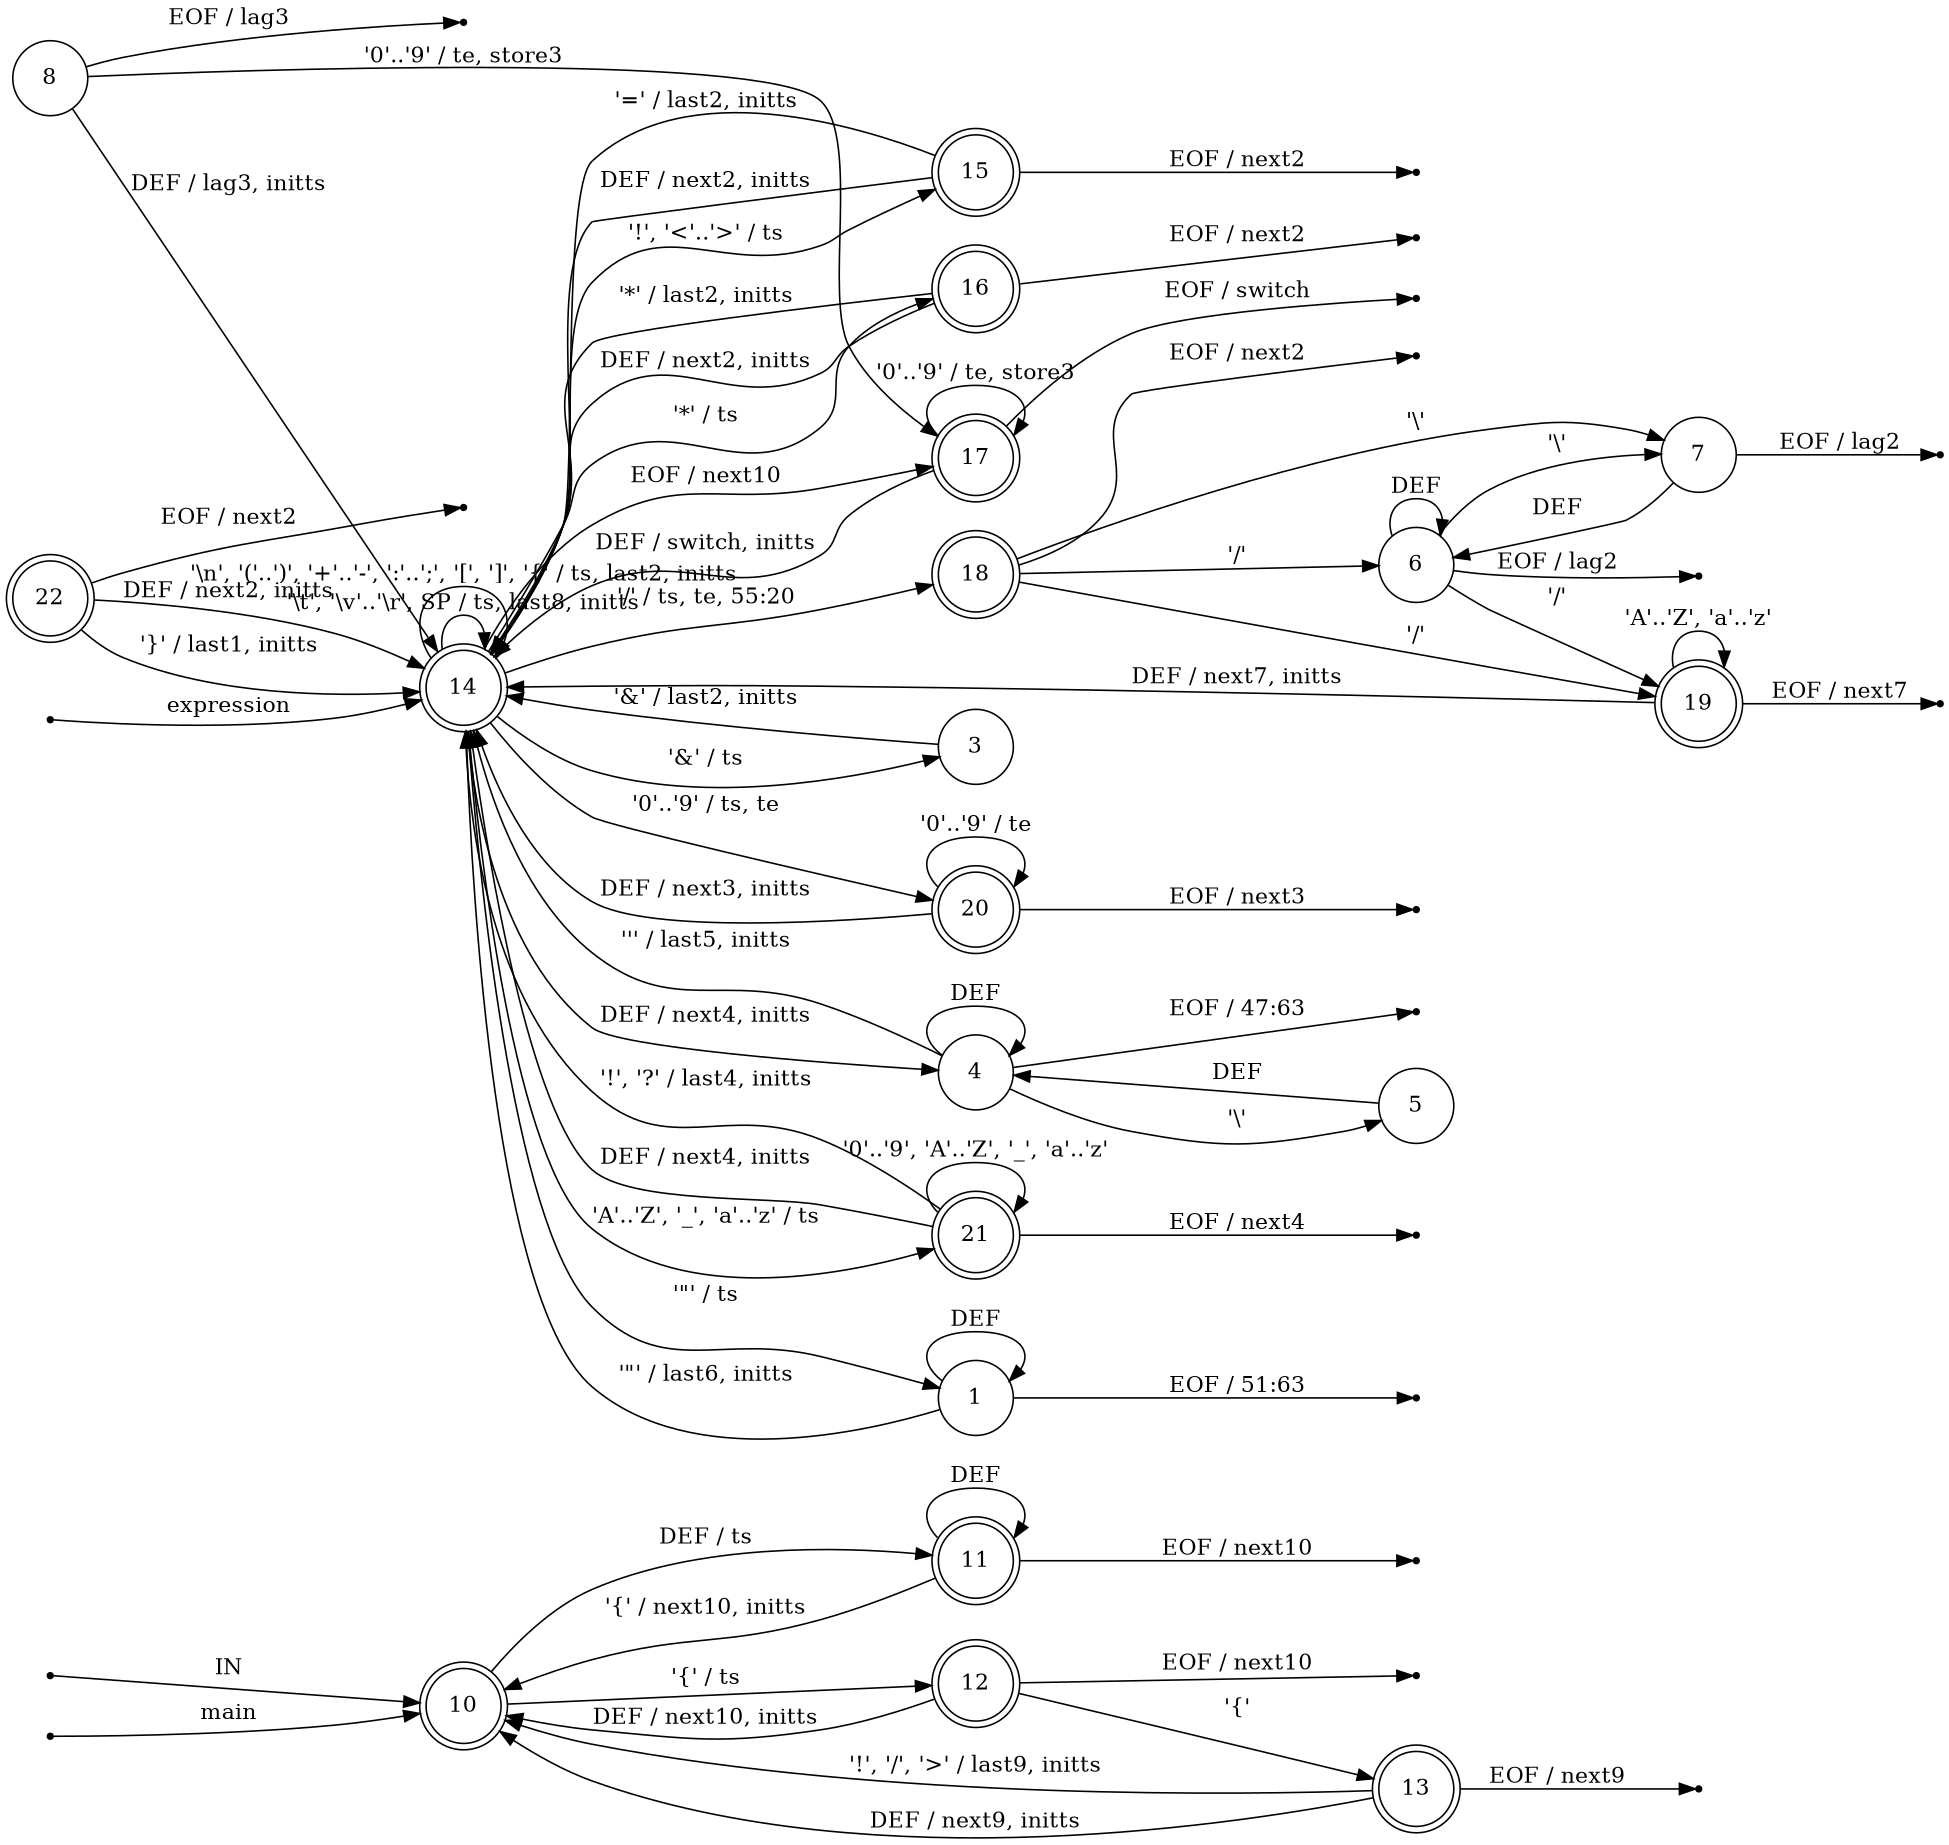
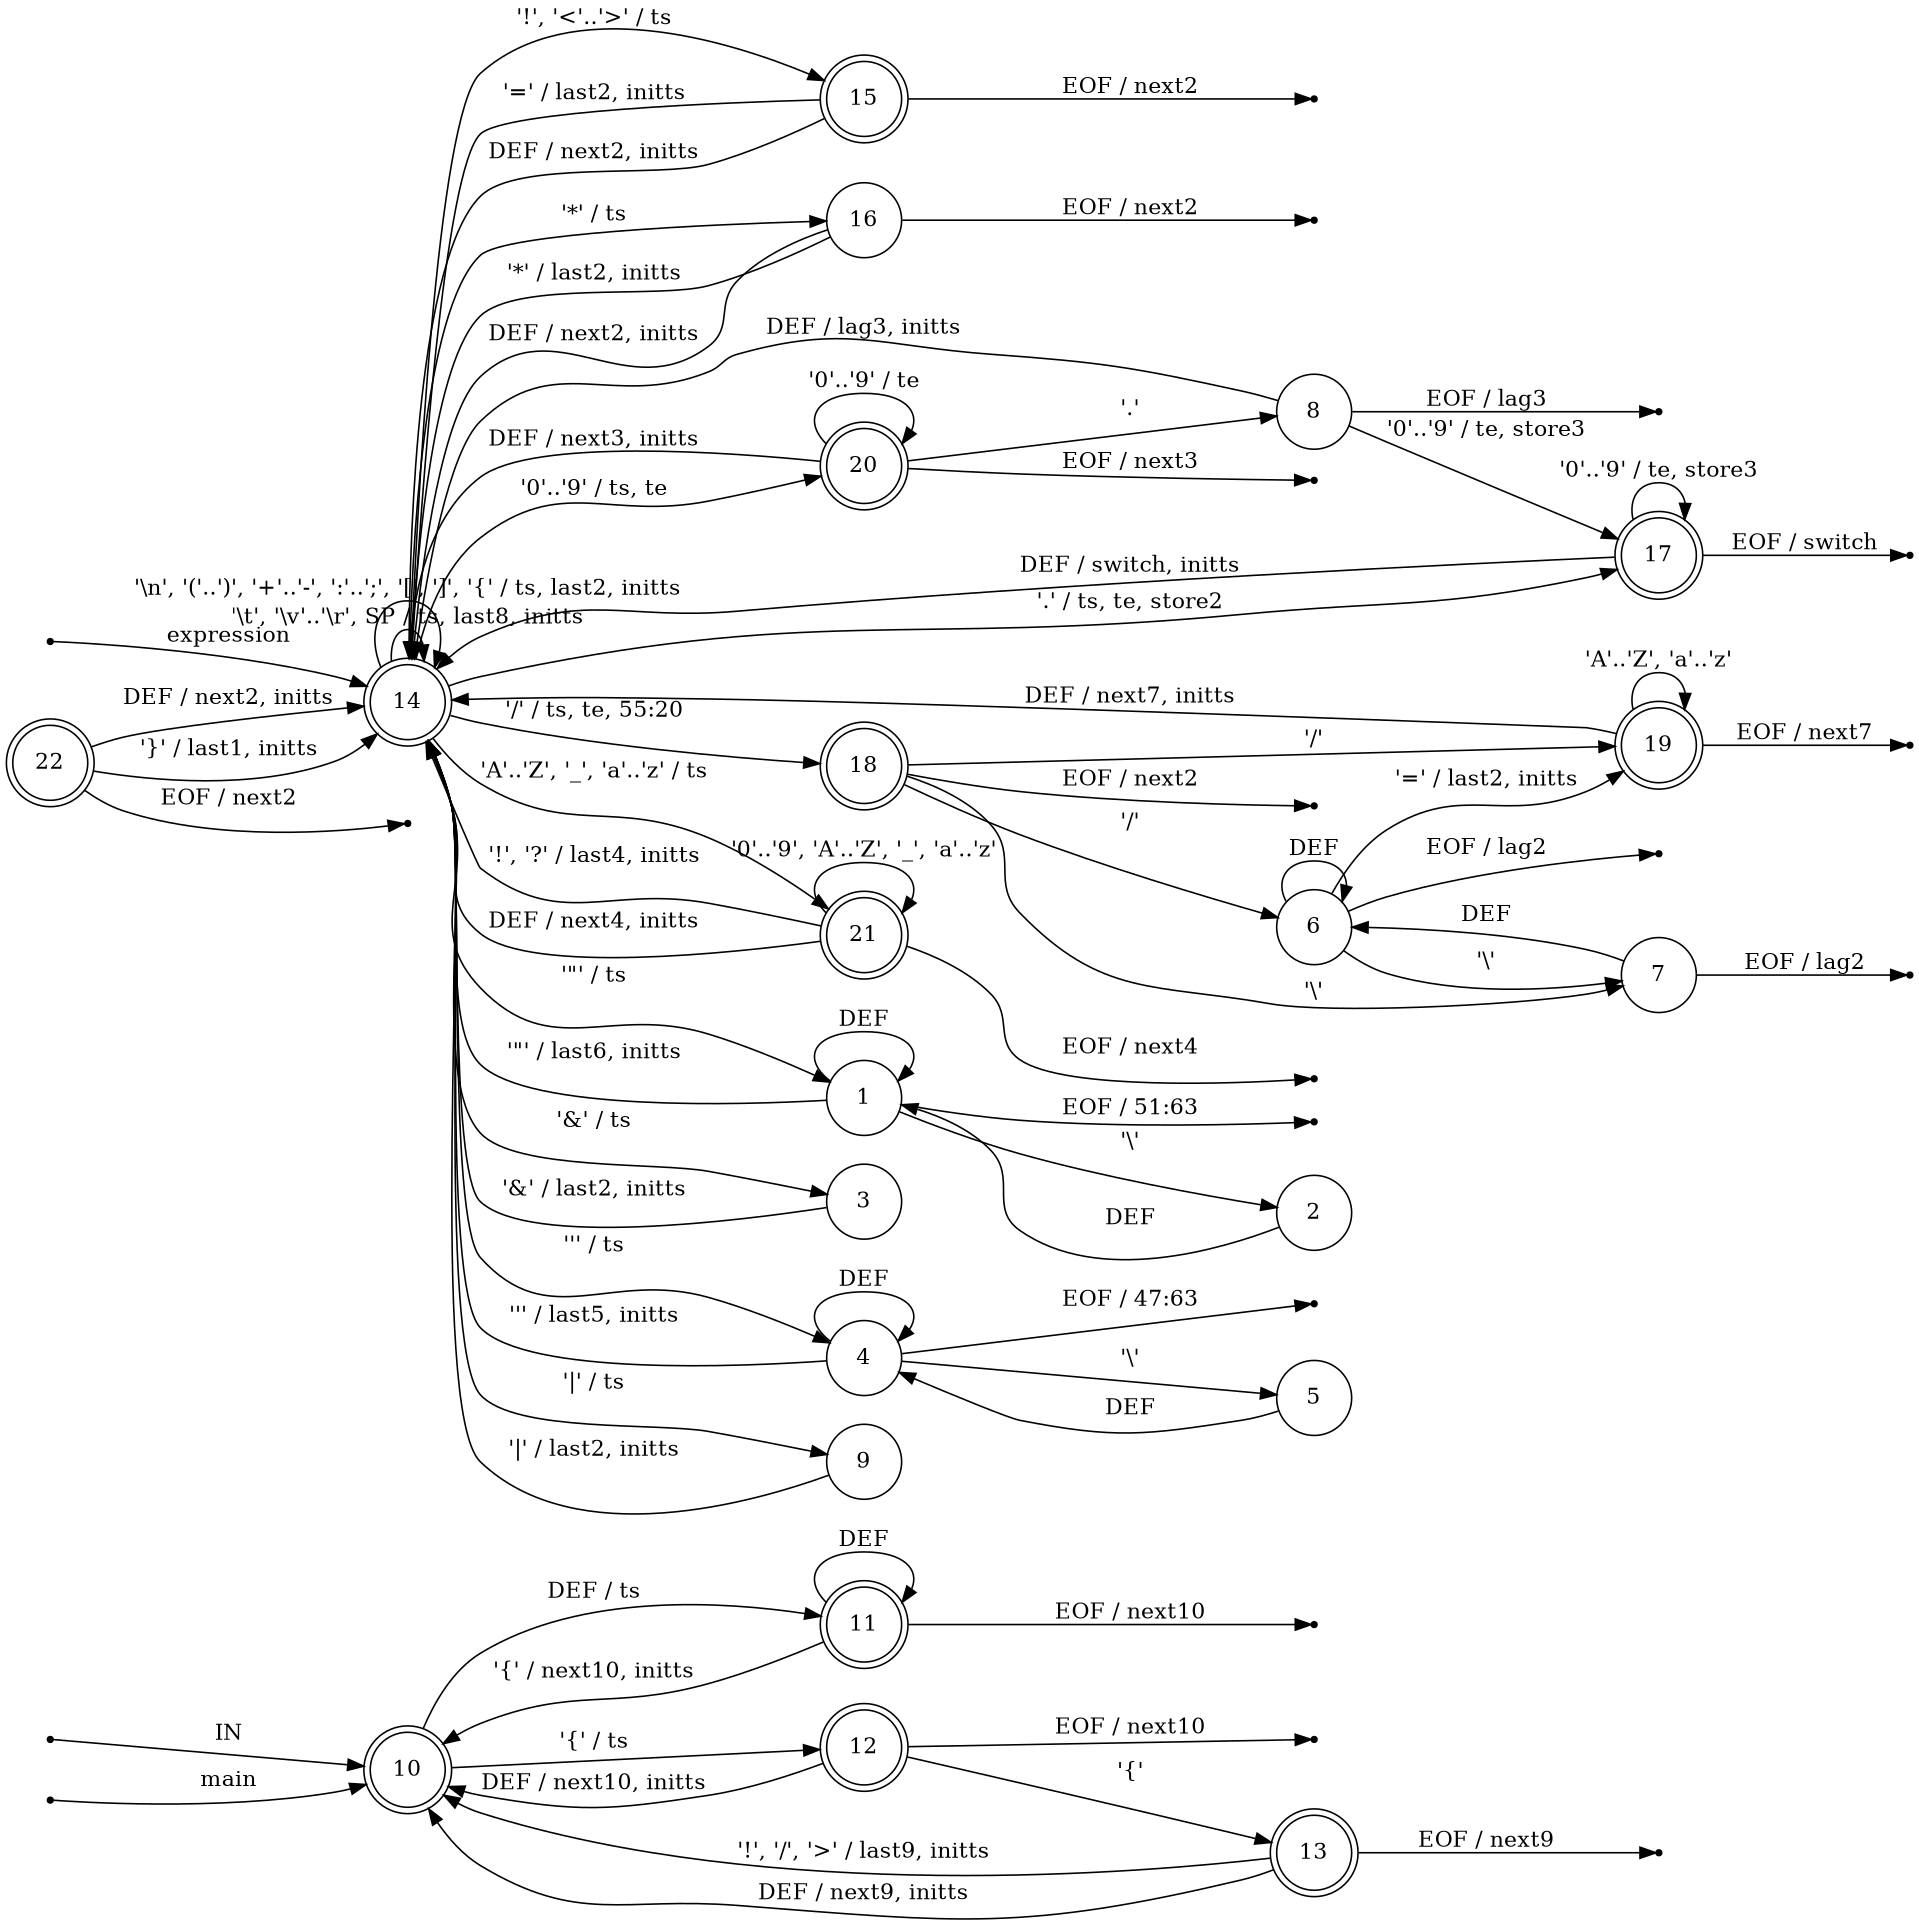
node "16": shape doublecircle -> circle
edge "20" -> "8": added, label "'.'"
edge "14" -> "17": label "EOF / next10" -> "'.' / ts, te, store2"
edge "6" -> "19": label "'/'" -> "'=' / last2, initts"
edge "14" -> "4": label "DEF / next4, initts" -> "''' / ts"
node "2": added
node "9": added
